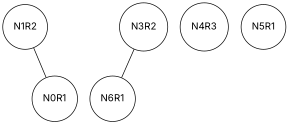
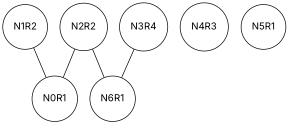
node "N2R2": added
node "N3R2": label "N3R2" -> "N3R4"
